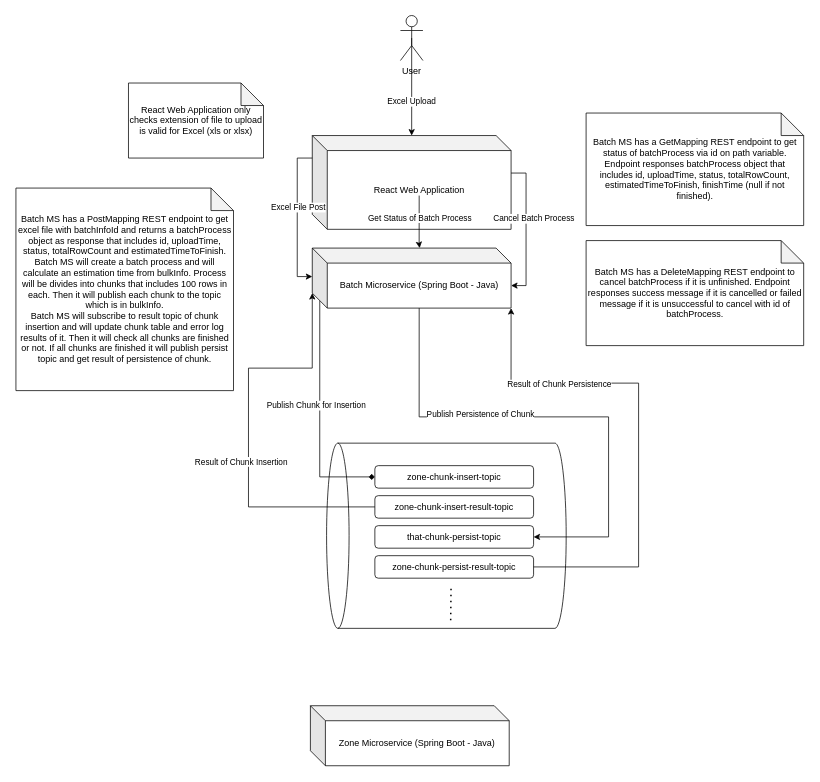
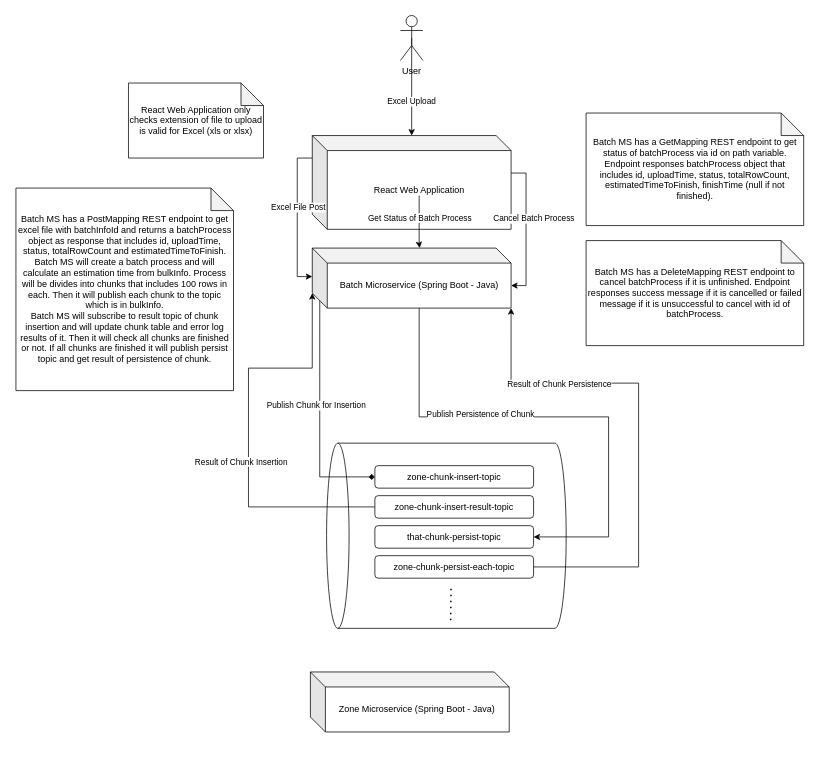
node "zone-chunk-persist-result-topic": label "zone-chunk-persist-result-topic" -> "zone-chunk-persist-each-topic"
node "Zone Microservice (Spring Boot - Java)": moved (410, 735) -> (410, 702)
